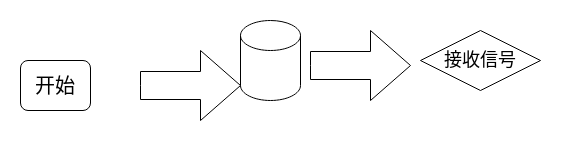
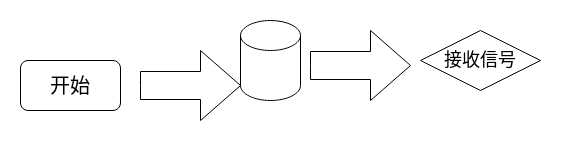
node "开始": size 70x50 -> 100x50
